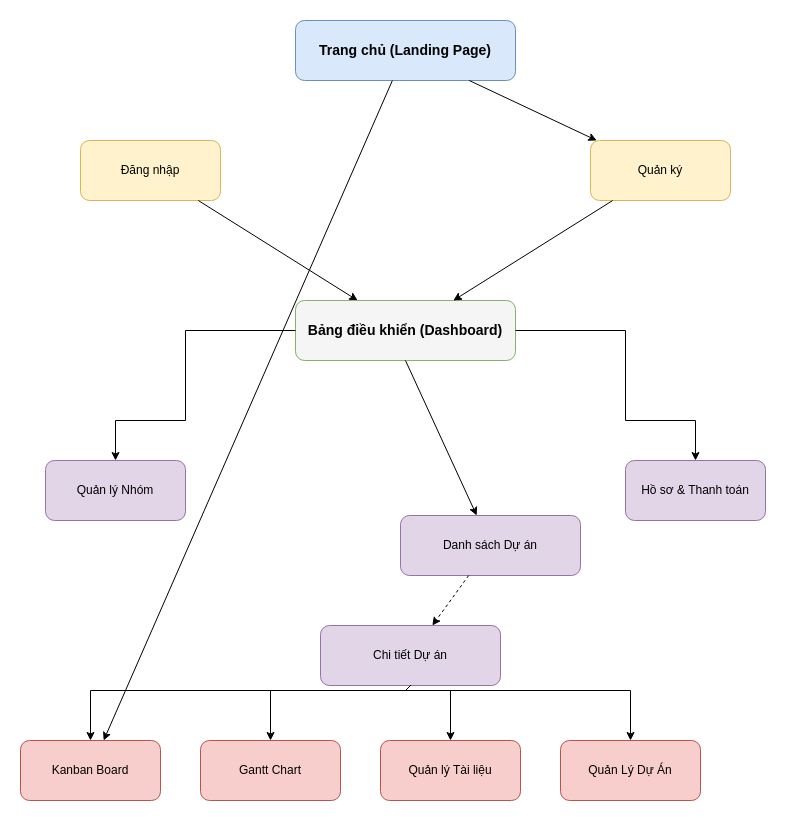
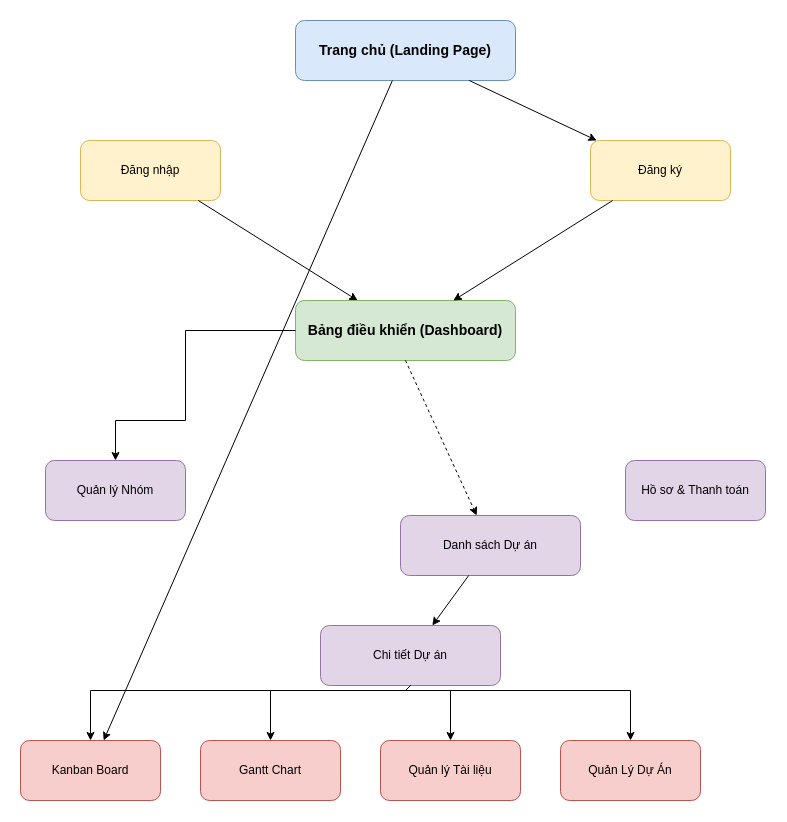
node "Quản ký": label "Quản ký" -> "Đăng ký"
node "Bảng điều khiển (Dashboard)": fillcolor #f5f5f5 -> #d5e8d4
edge "Bảng điều khiển (Dashboard)" -> "Hồ sơ & Thanh toán": removed
edge "Bảng điều khiển (Dashboard)" -> "Danh sách Dự án": style solid -> dashed
edge "Danh sách Dự án" -> "Chi tiết Dự án": style dashed -> solid
